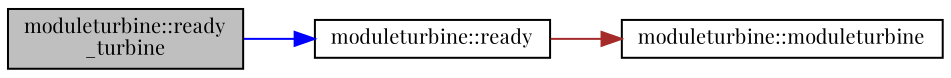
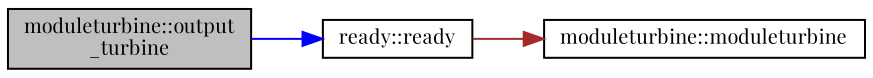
node "moduleturbine::ready _turbine": label "moduleturbine::ready _turbine" -> "moduleturbine::output _turbine"
node "moduleturbine::ready": label "moduleturbine::ready" -> "ready::ready"
